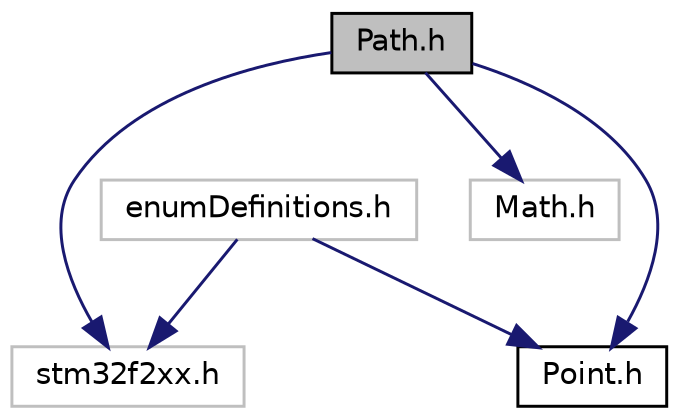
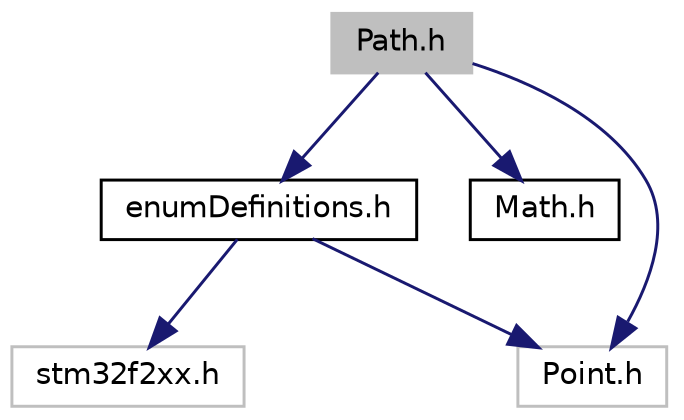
node "Path.h": color black -> grey75
edge "Path.h" -> "stm32f2xx.h": now "Path.h" -> "enumDefinitions.h"
node "enumDefinitions.h": color grey75 -> black
node "Math.h": color grey75 -> black
node "Point.h": color black -> grey75
